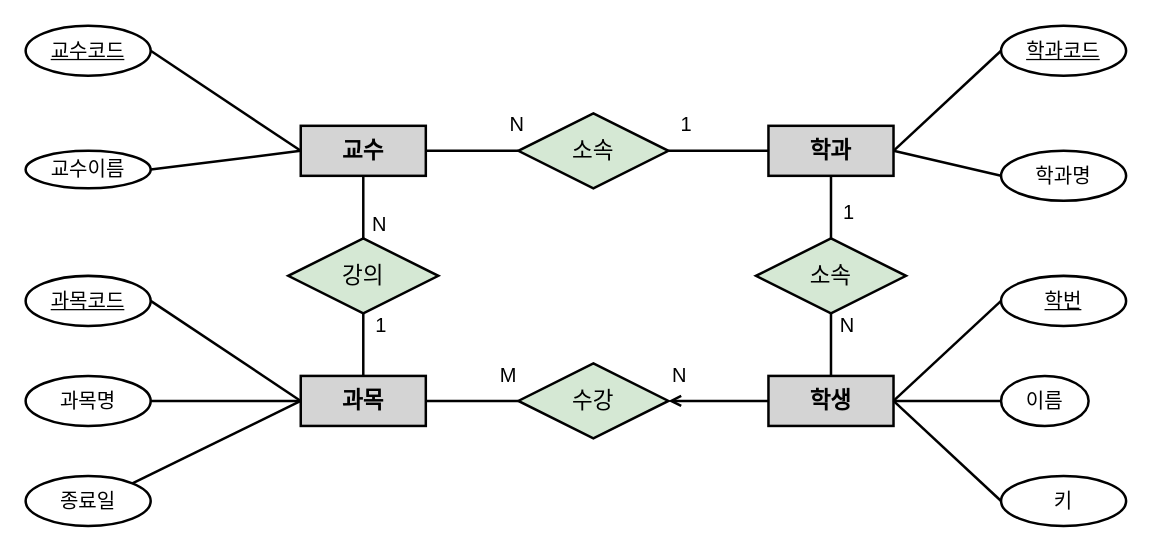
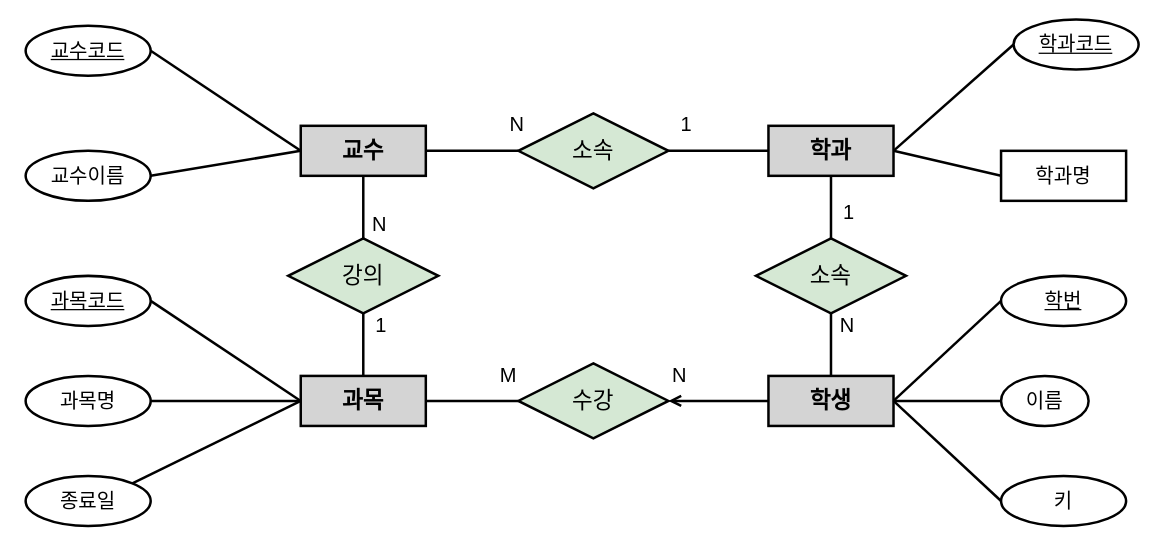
node "학과코드": moved (1063, 51) -> (1076, 44)
node "교수이름": size 125x38 -> 125x50
node "학과명": shape ellipse -> rectangle
